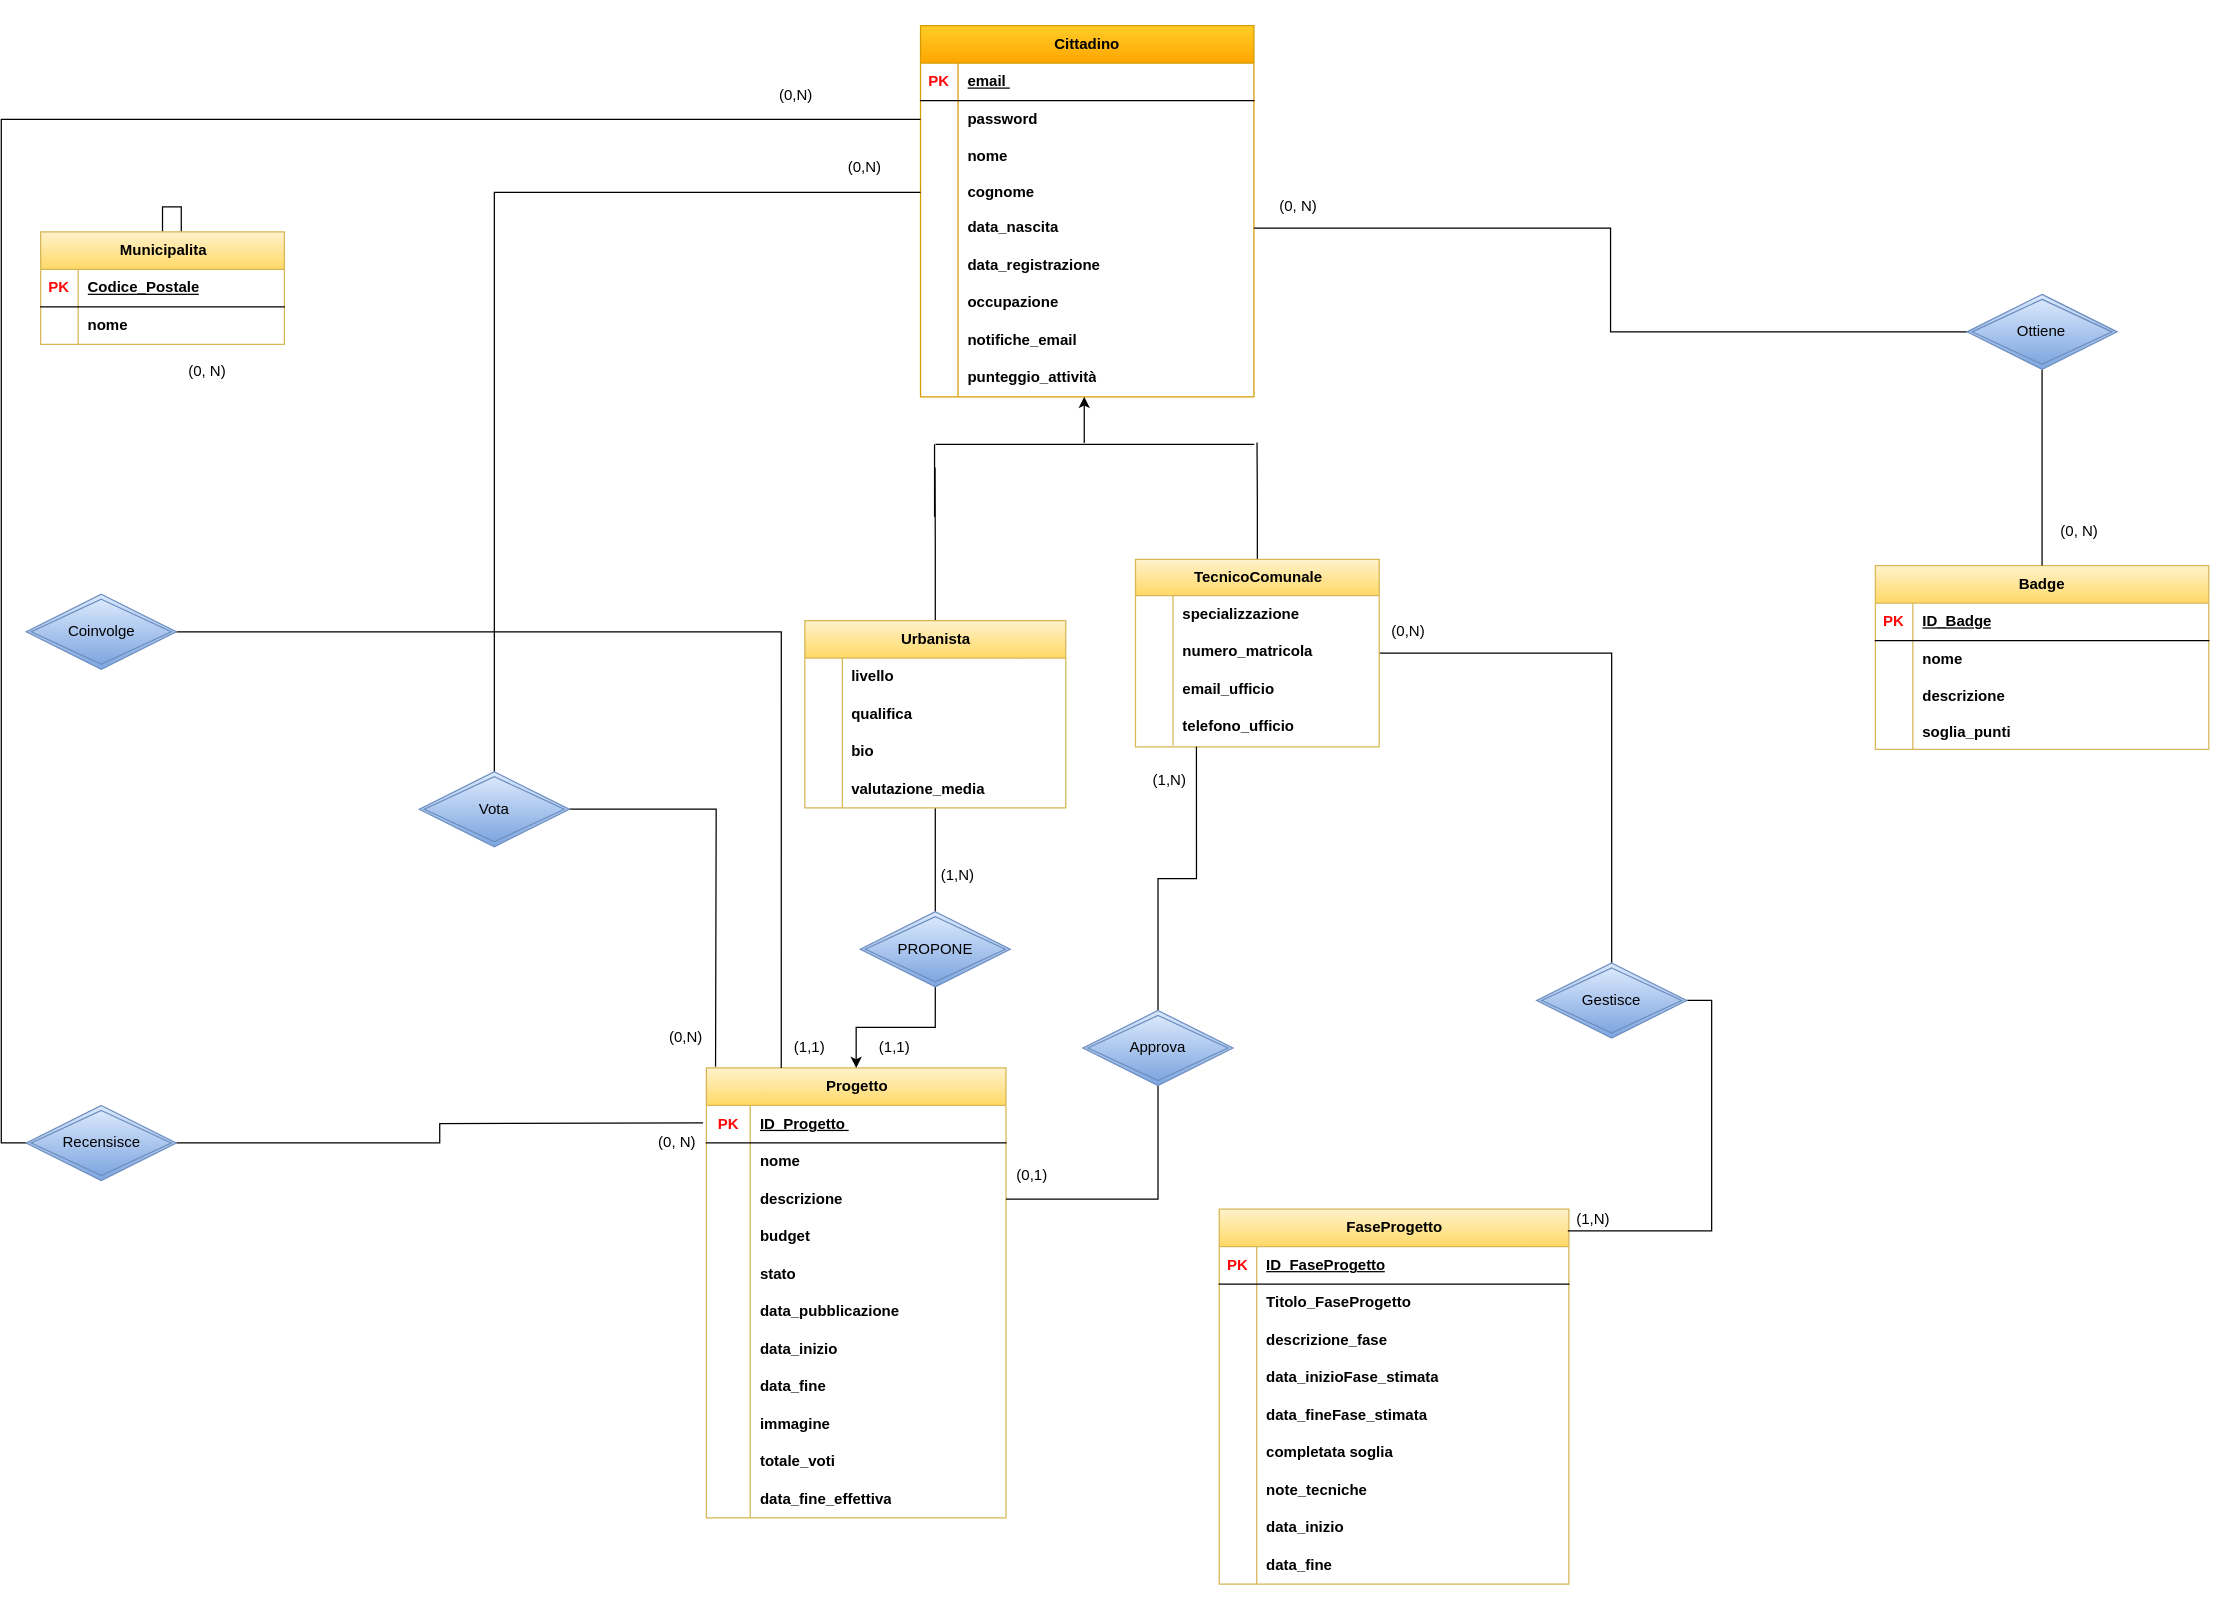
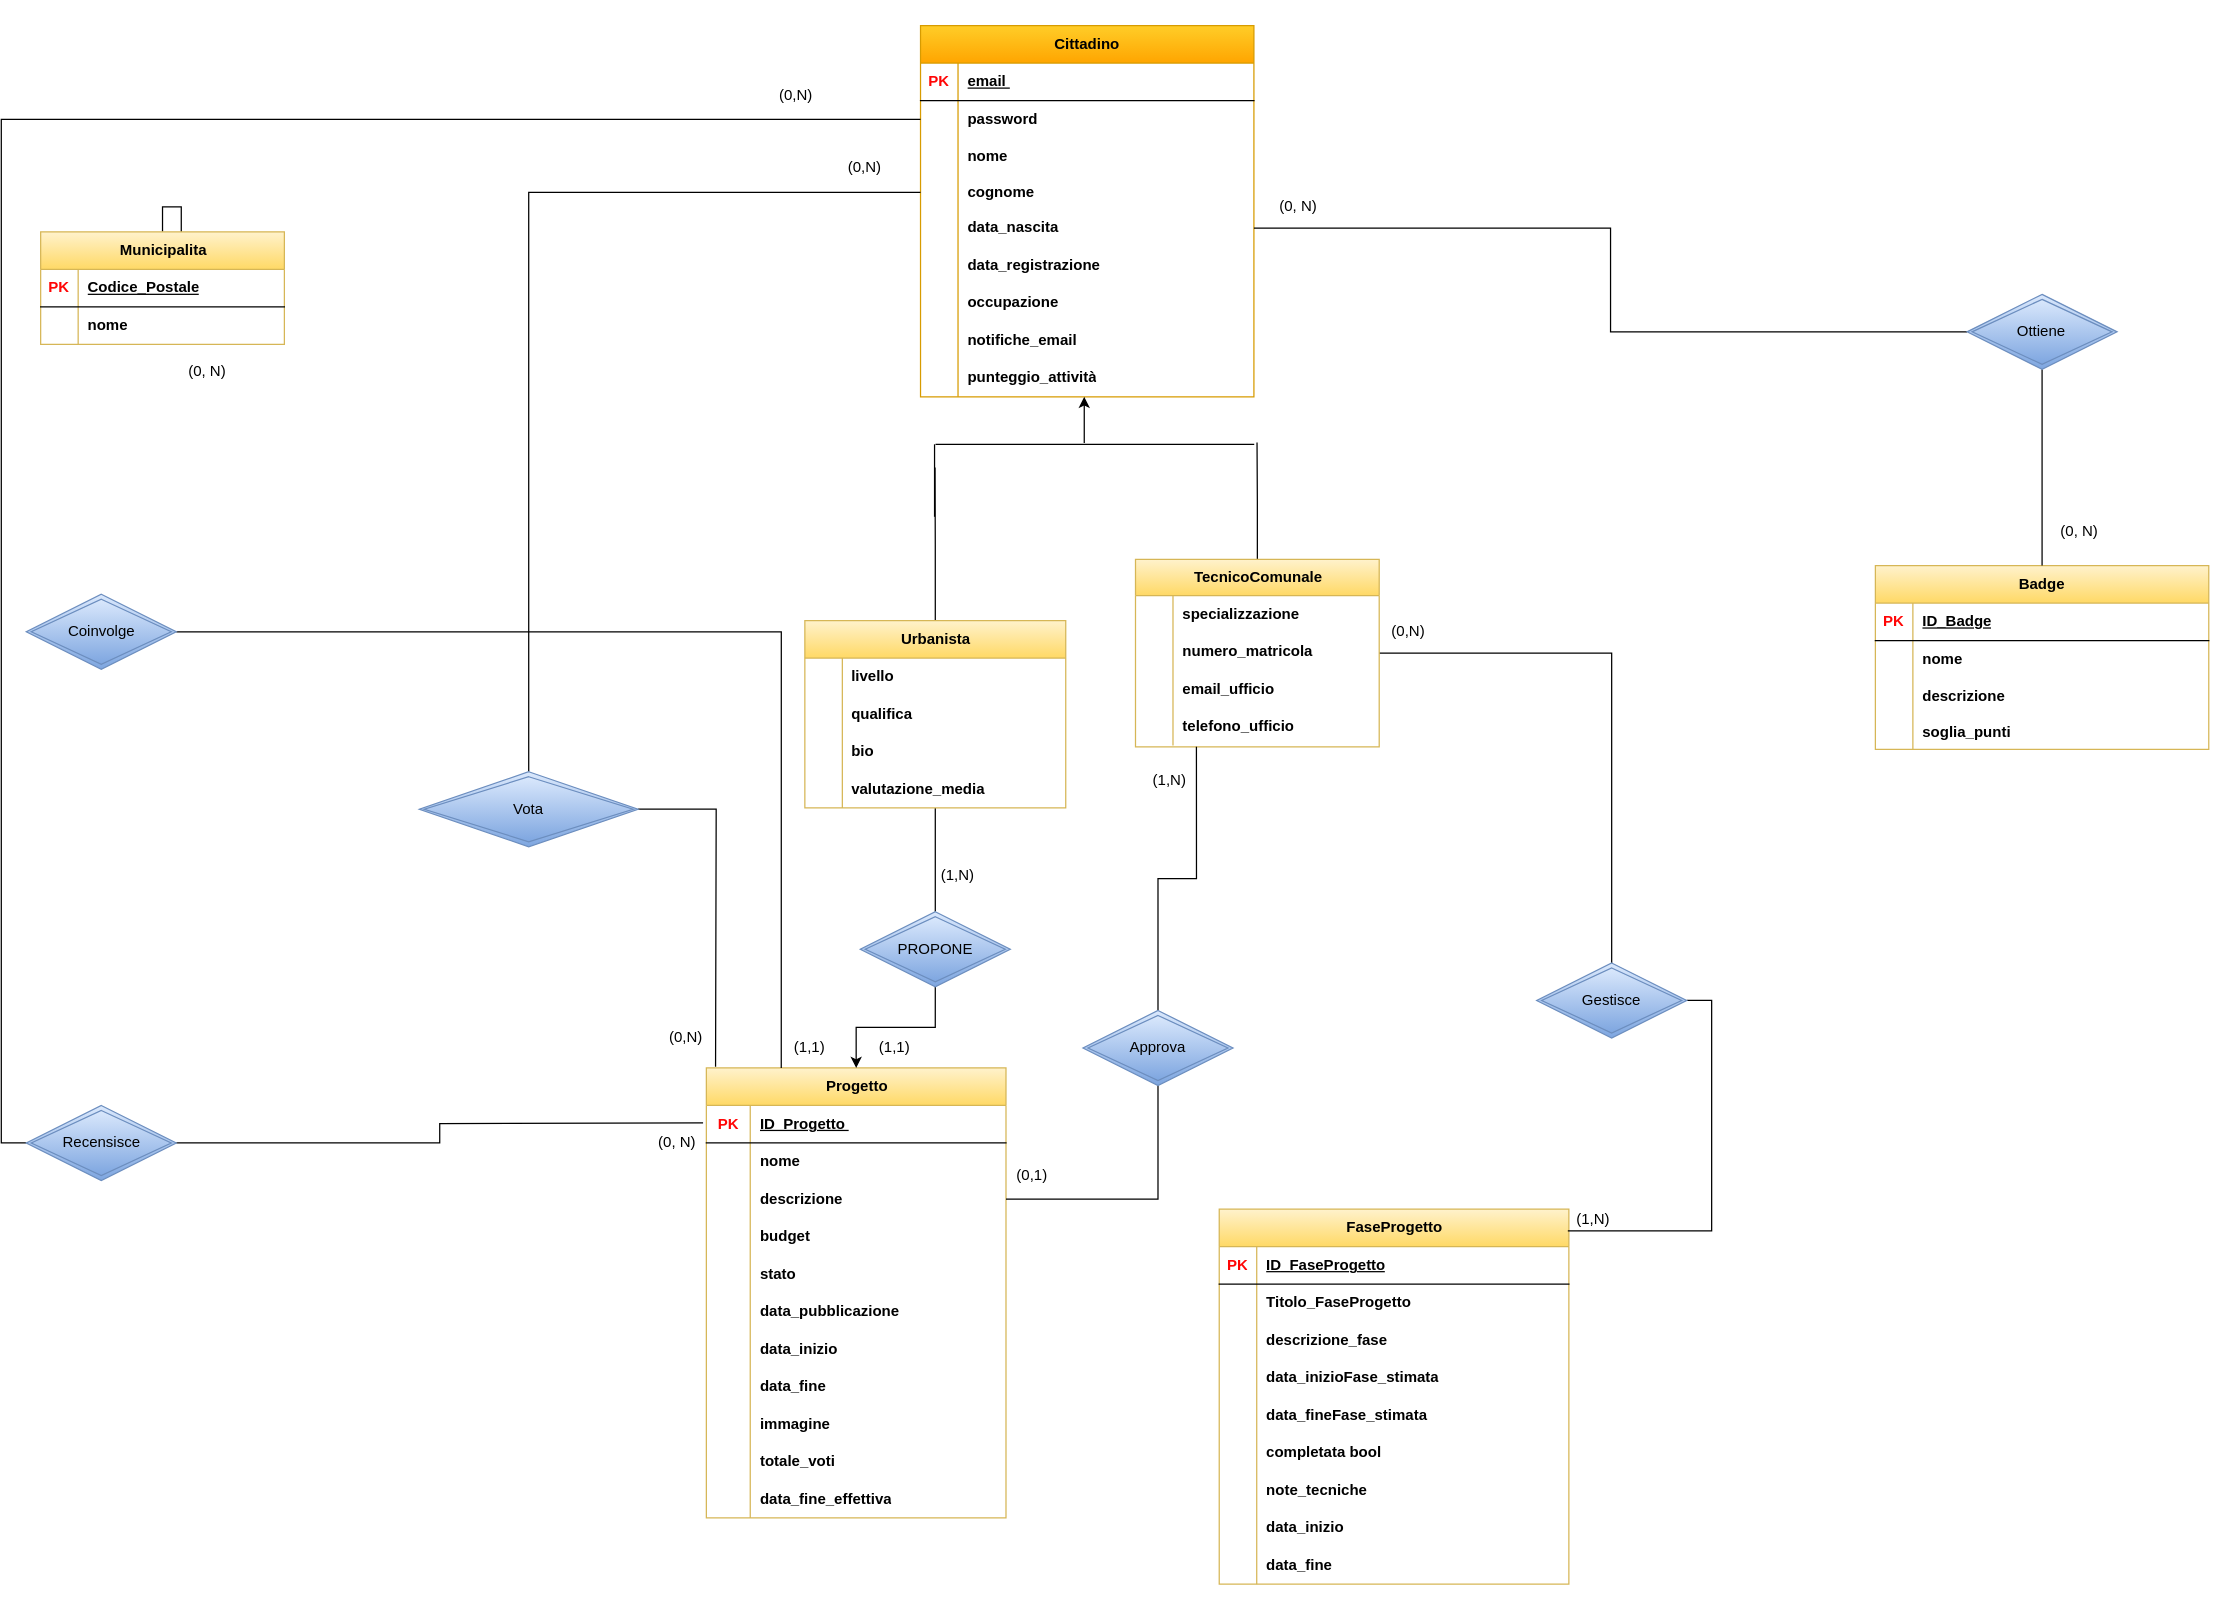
node "Vota": size 150x75 -> 219x75
node "completata soglia": label "completata soglia" -> "completata bool"
